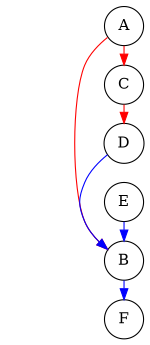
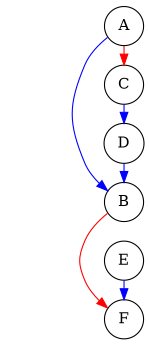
edge "C" -> "D": color red -> blue
edge "A" -> "B": color red -> blue
edge "E" -> "B": now "E" -> "F"
edge "B" -> "F": color blue -> red
